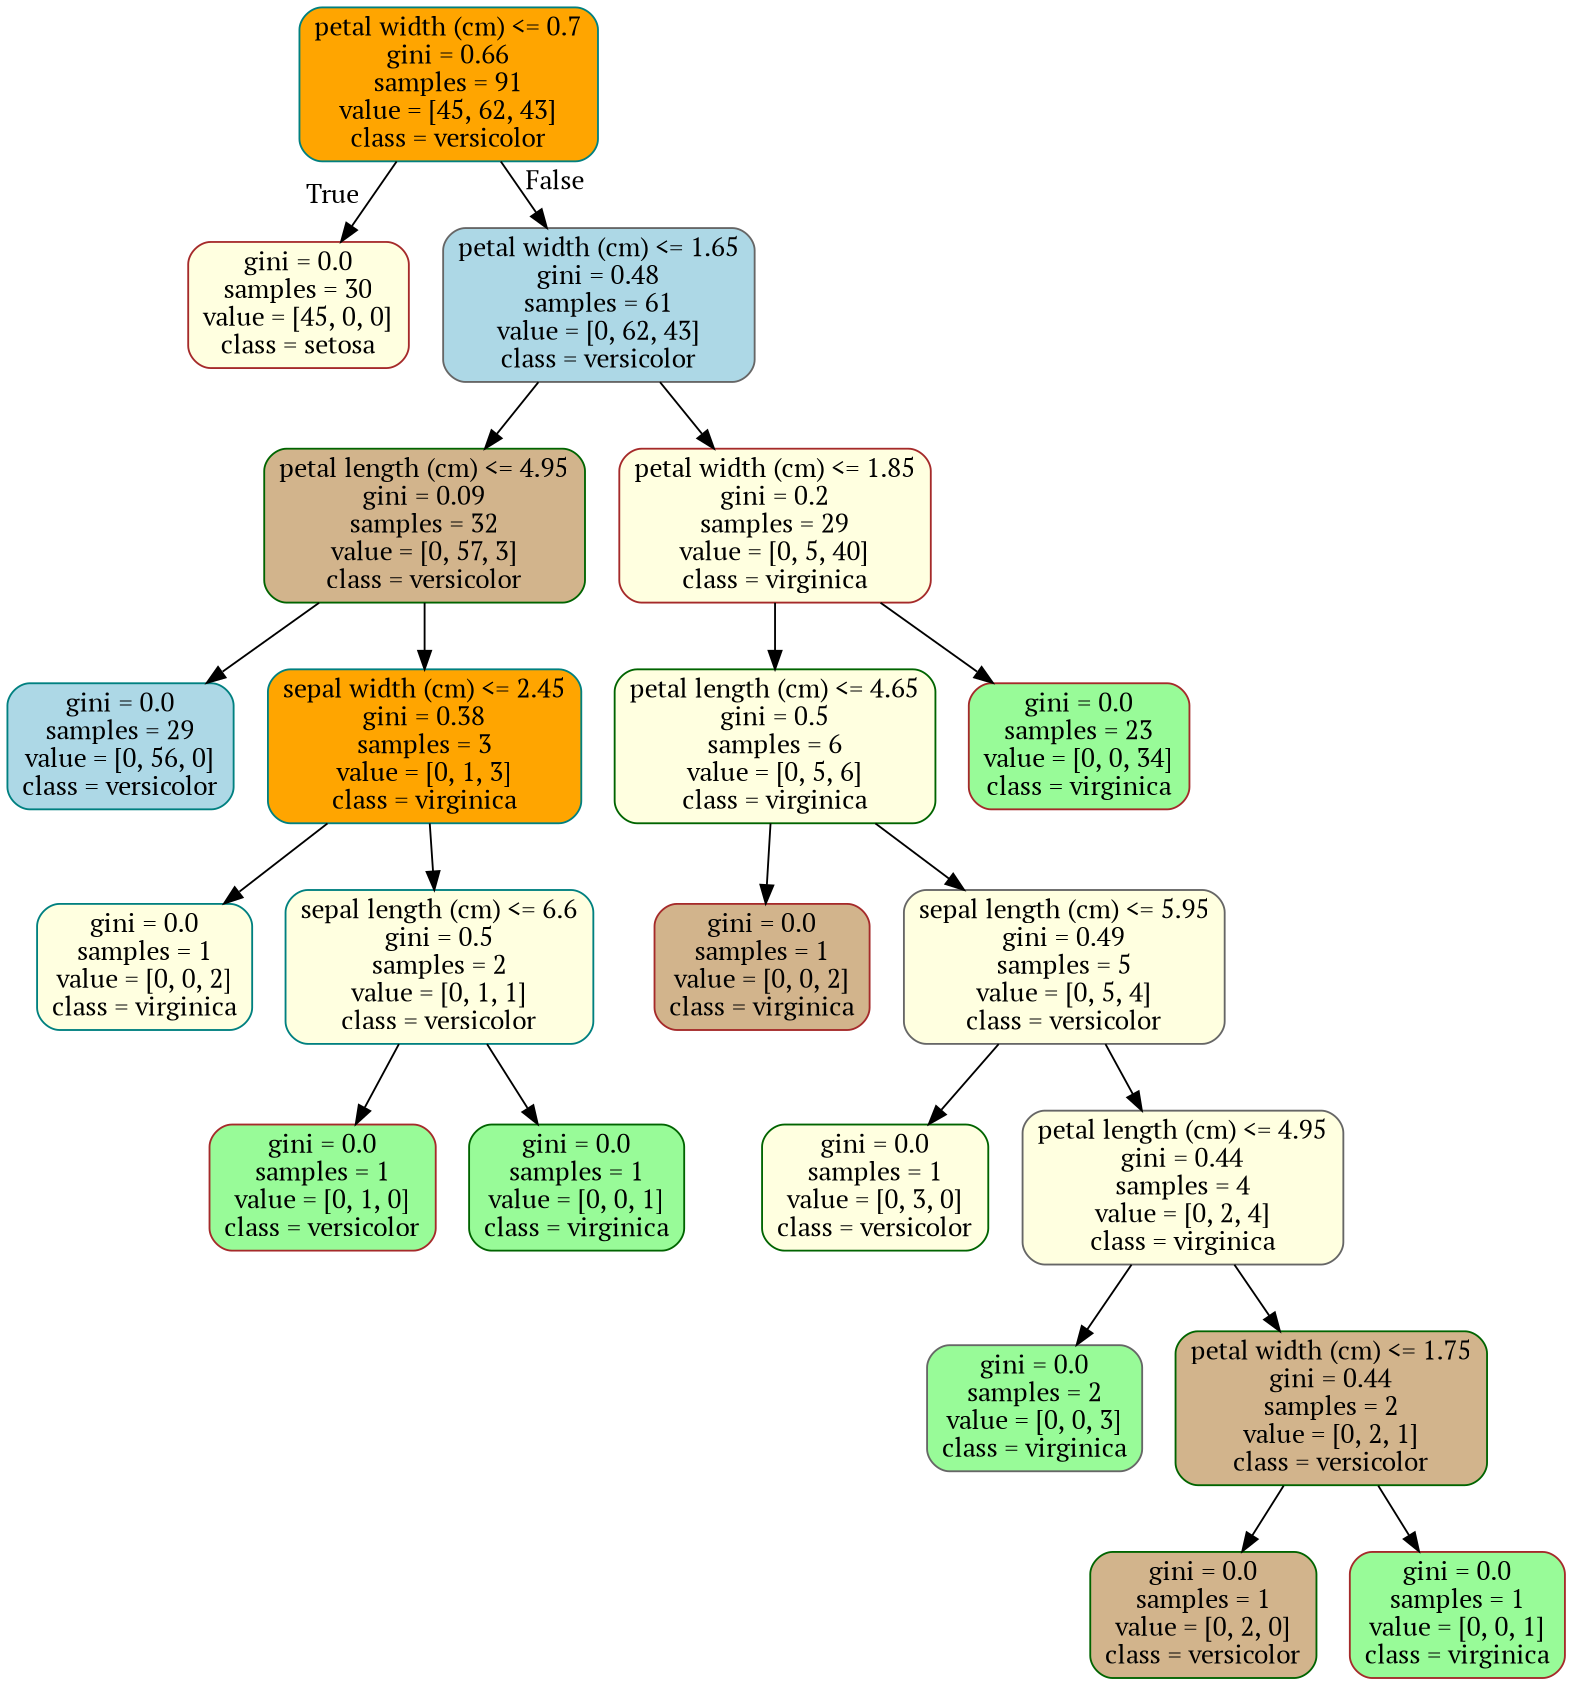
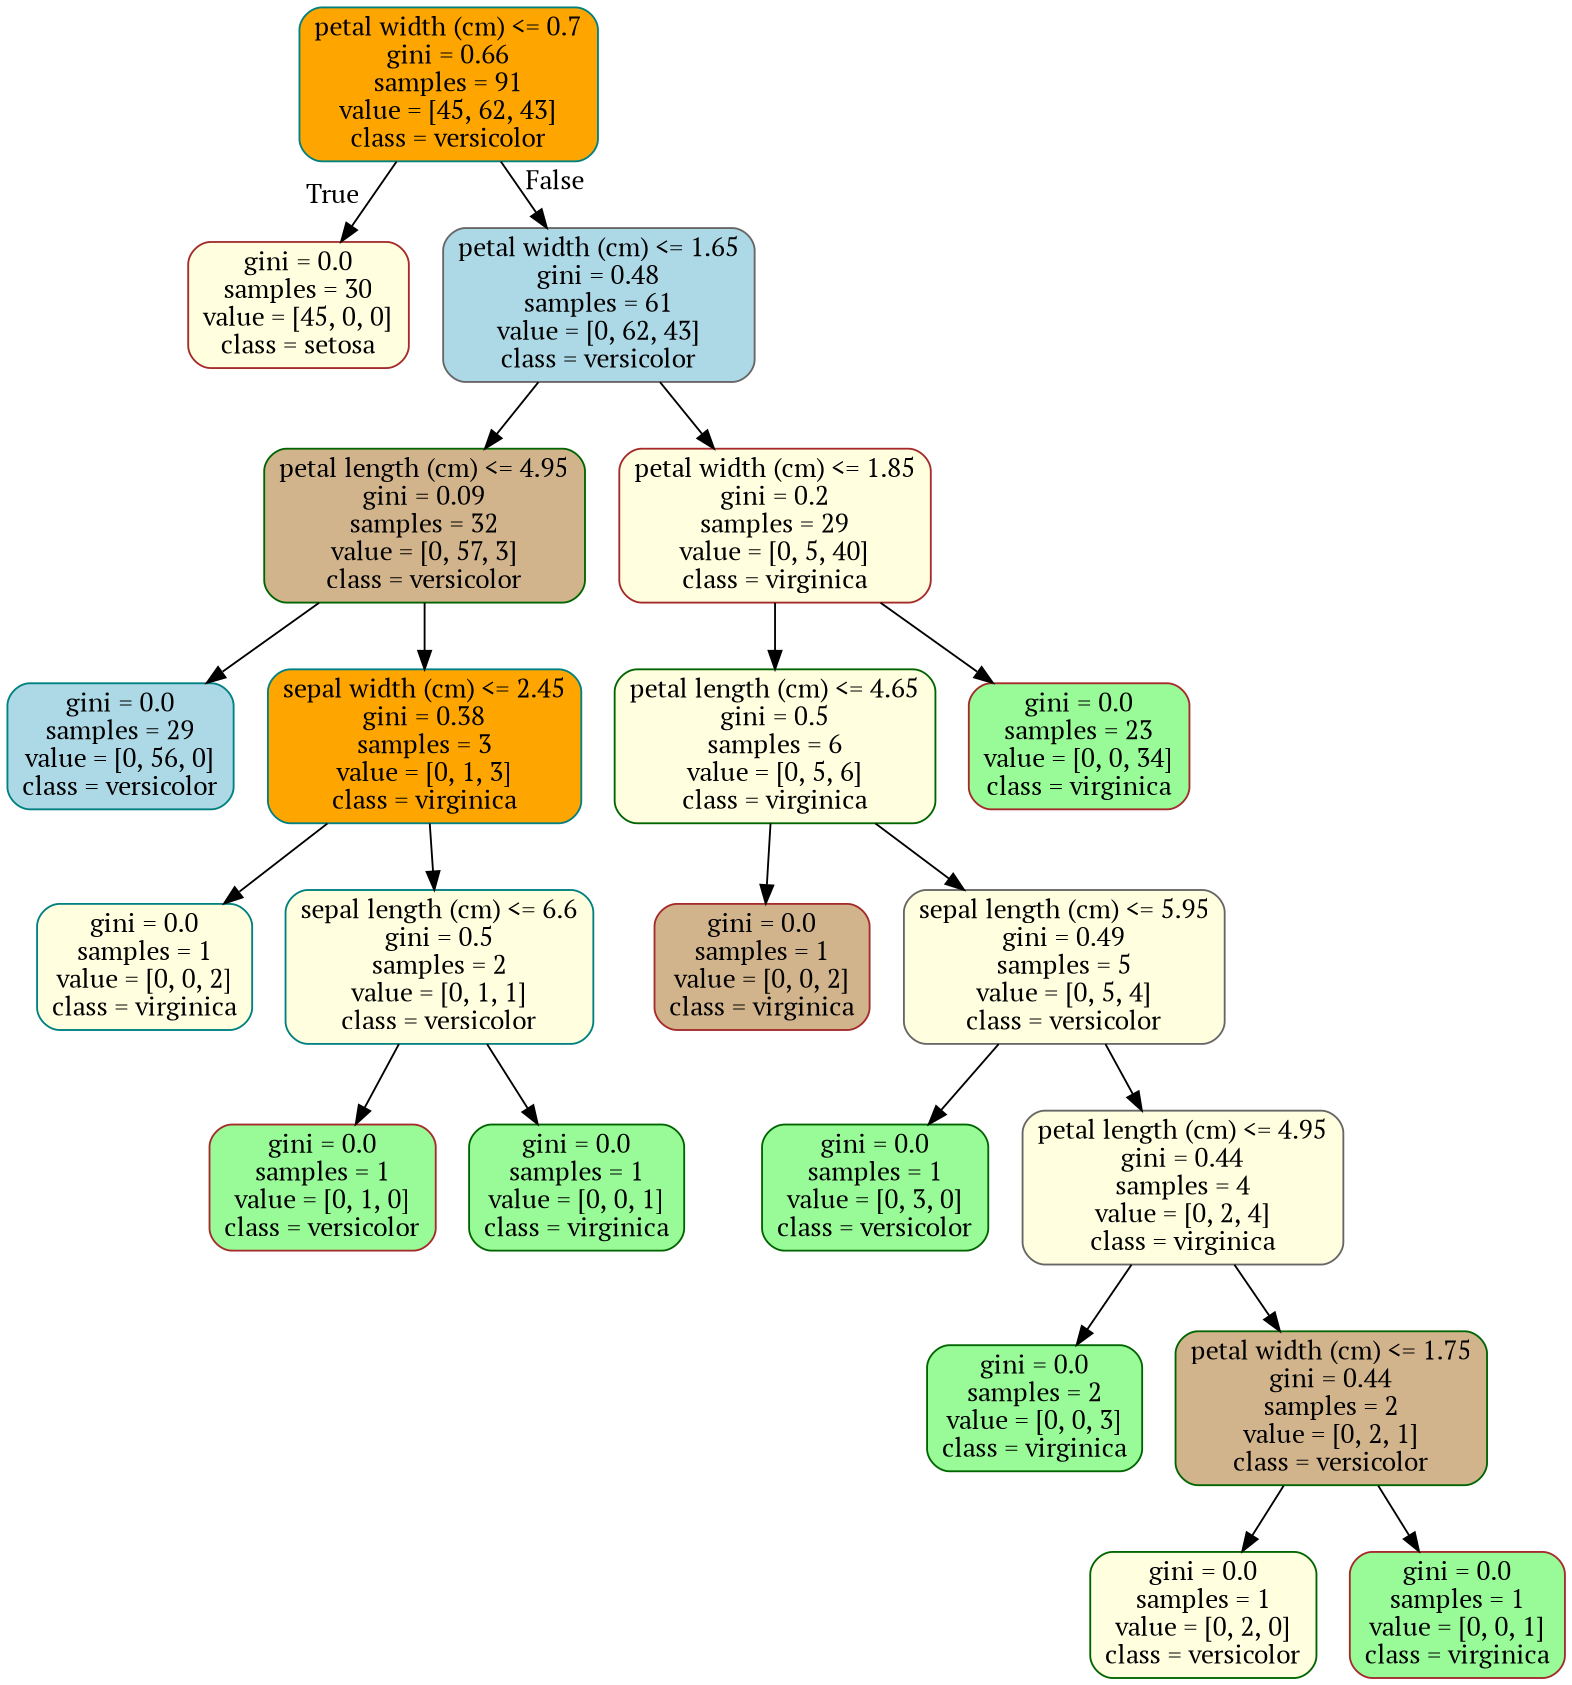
node "gini = 0.0 samples = 1 value = [0, 3, 0] class = versicolor": fillcolor lightyellow -> palegreen
node "gini = 0.0 samples = 2 value = [0, 0, 3] class = virginica": color gray40 -> darkgreen
node "gini = 0.0 samples = 1 value = [0, 2, 0] class = versicolor": fillcolor tan -> lightyellow
